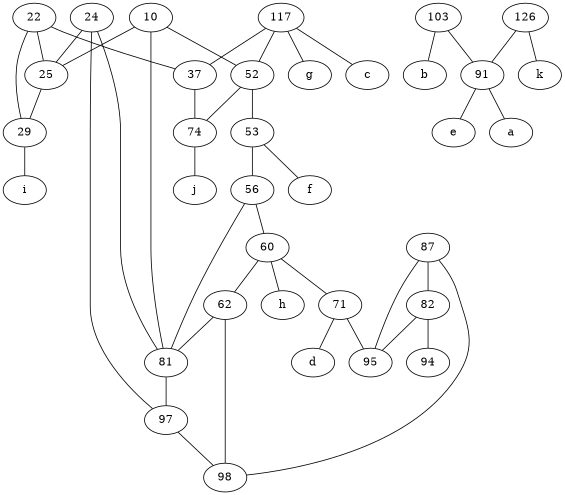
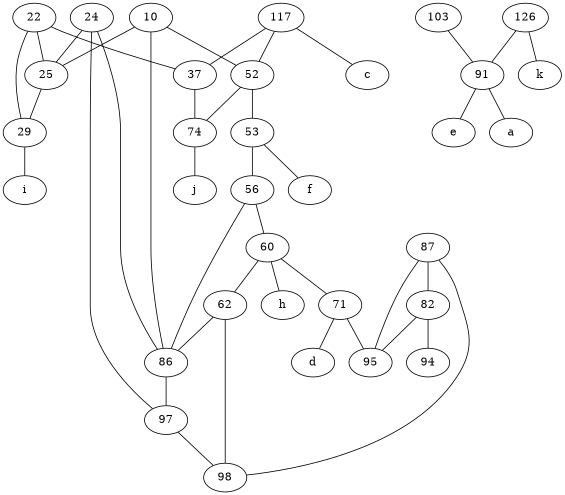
node "g": removed
node "b": removed
node "81": label "81" -> "86"
